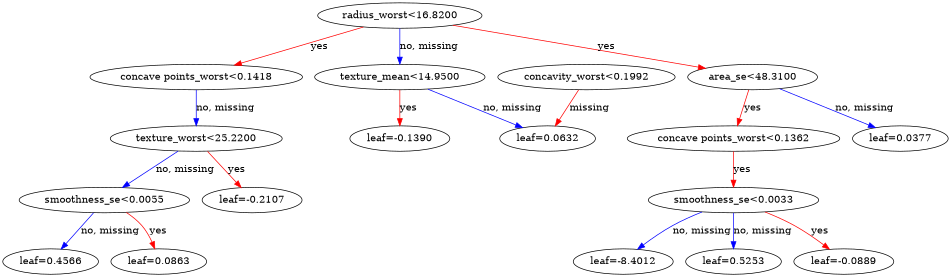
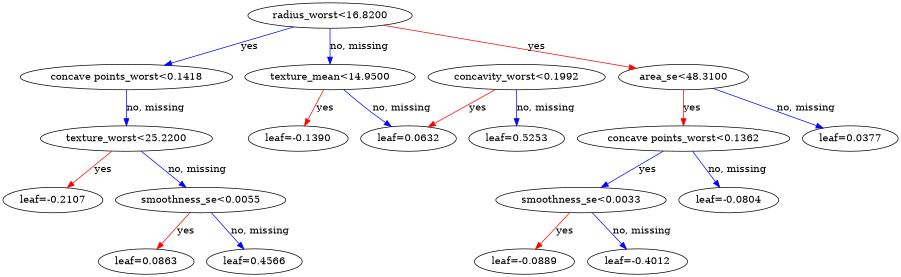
edge "radius_worst<16.8200" -> "concave points_worst<0.1418": color #ff0000 -> #0000ff
edge "concavity_worst<0.1992" -> "leaf=0.0632": label "missing" -> "yes"
edge "concave points_worst<0.1362" -> "smoothness_se<0.0033": color #ff0000 -> #0000ff
node "leaf=-0.0804": added
edge "smoothness_se<0.0033" -> "leaf=0.5253": now "concavity_worst<0.1992" -> "leaf=0.5253"
node "leaf=-8.4012": label "leaf=-8.4012" -> "leaf=-0.4012"
